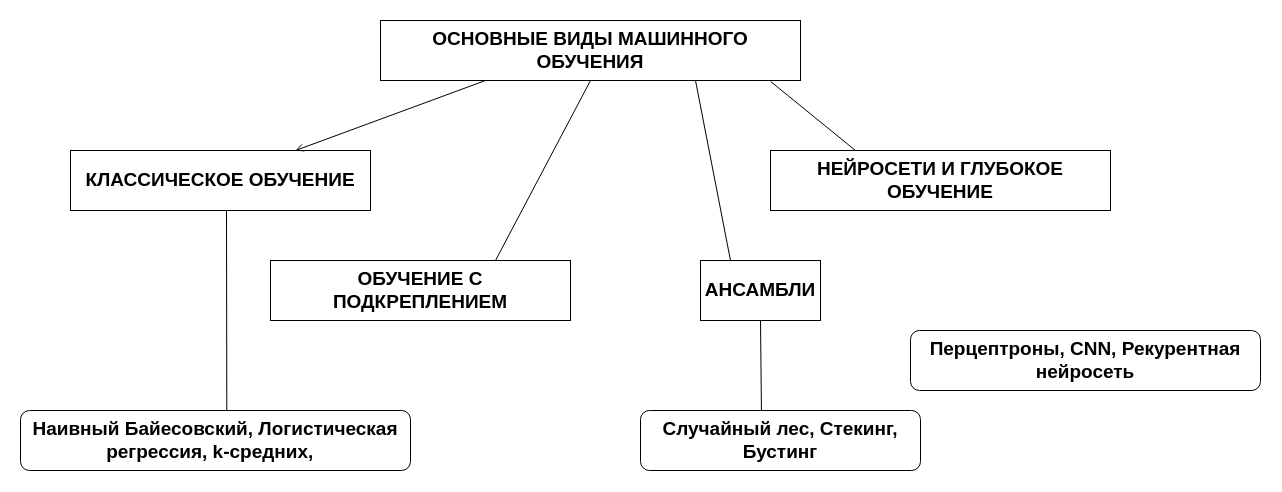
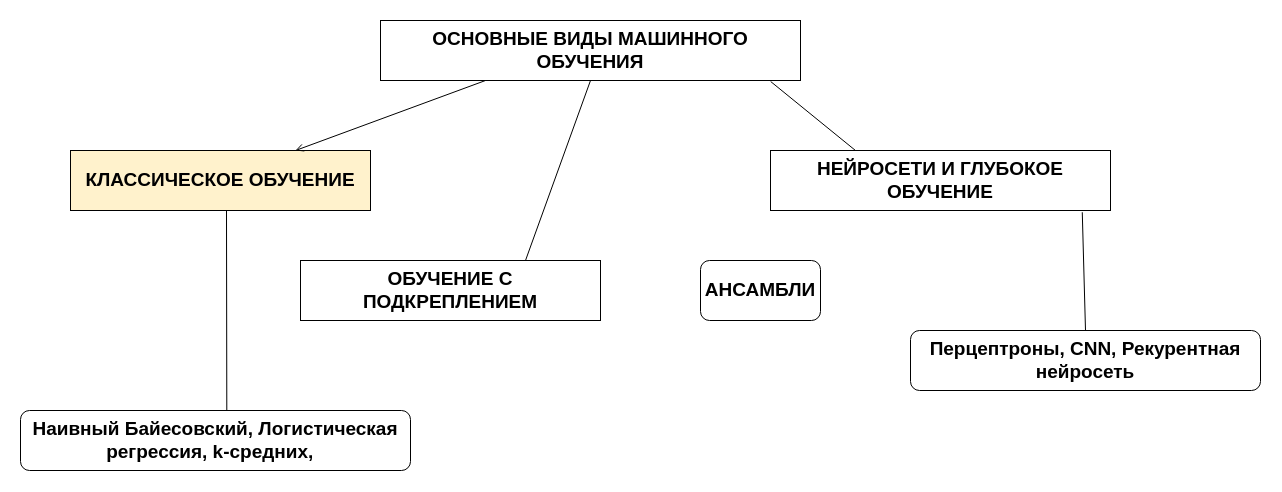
edge "ОСНОВНЫЕ ВИДЫ МАШИННОГО ОБУЧЕНИЯ" -- "АНСАМБЛИ": removed
node "КЛАССИЧЕСКОЕ ОБУЧЕНИЕ": fillcolor #ffffff -> #fff2cc
edge "НЕЙРОСЕТИ И ГЛУБОКОЕ ОБУЧЕНИЕ" -- "Перцептроны, CNN, Рекурентная нейросеть": added
node "ОБУЧЕНИЕ С ПОДКРЕПЛЕНИЕМ": moved (421, 291) -> (451, 291)
node "АНСАМБЛИ": shape rectangle -> rounded rectangle
edge "АНСАМБЛИ" -- "Случайный лес, Стекинг, Бустинг": removed
node "Случайный лес, Стекинг, Бустинг": removed
